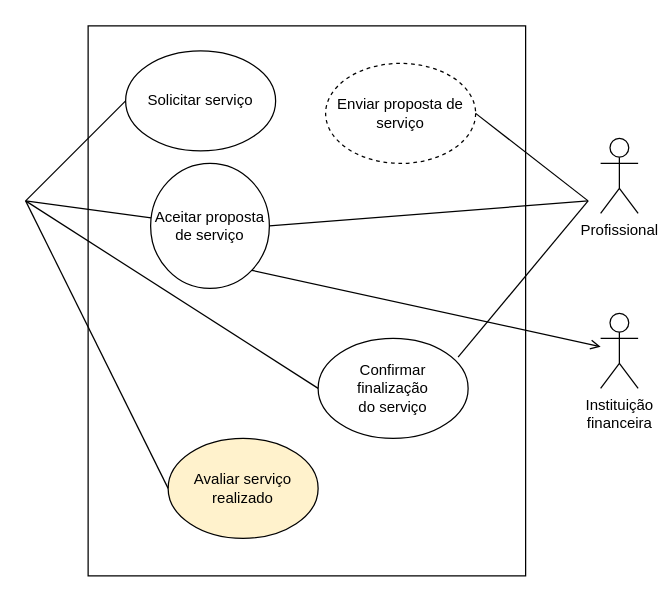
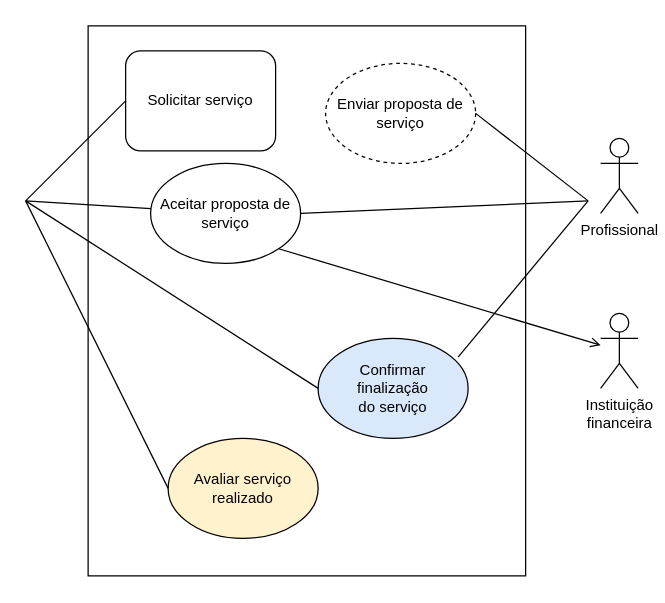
node "Solicitar serviço": shape ellipse -> rounded rectangle
node "Aceitar proposta de serviço": size 119x125 -> 150x100
node "Confirmar finalização do serviço": fillcolor #ffffff -> #dae8fc
